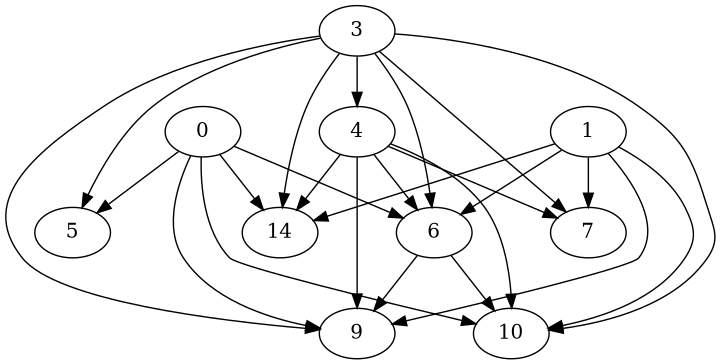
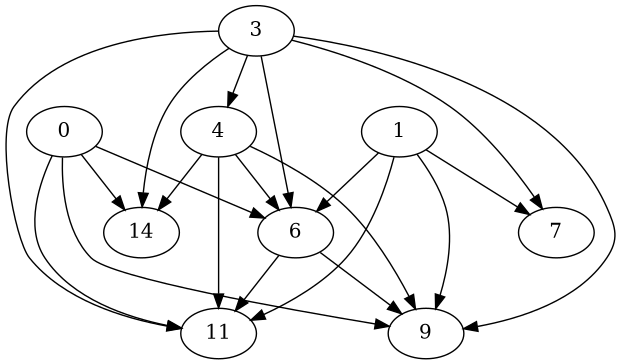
edge "1" -> "14": removed
edge "4" -> "7": removed
node "5": removed
node "10": label "10" -> "11"
